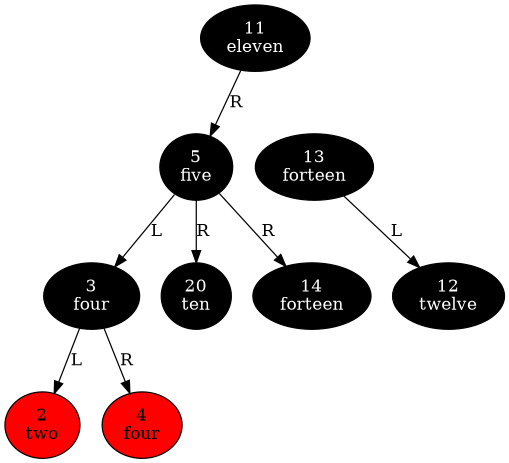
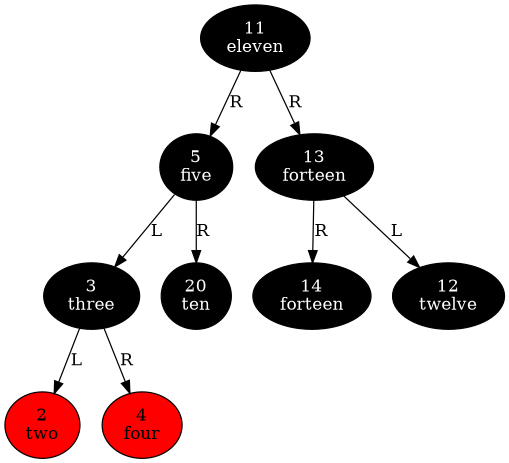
edge "11 eleven" -> "13 forteen": added, label "R"
edge "5 five" -> "14 forteen": now "13 forteen" -> "14 forteen"
node "3 four": label "3 four" -> "3 three"
